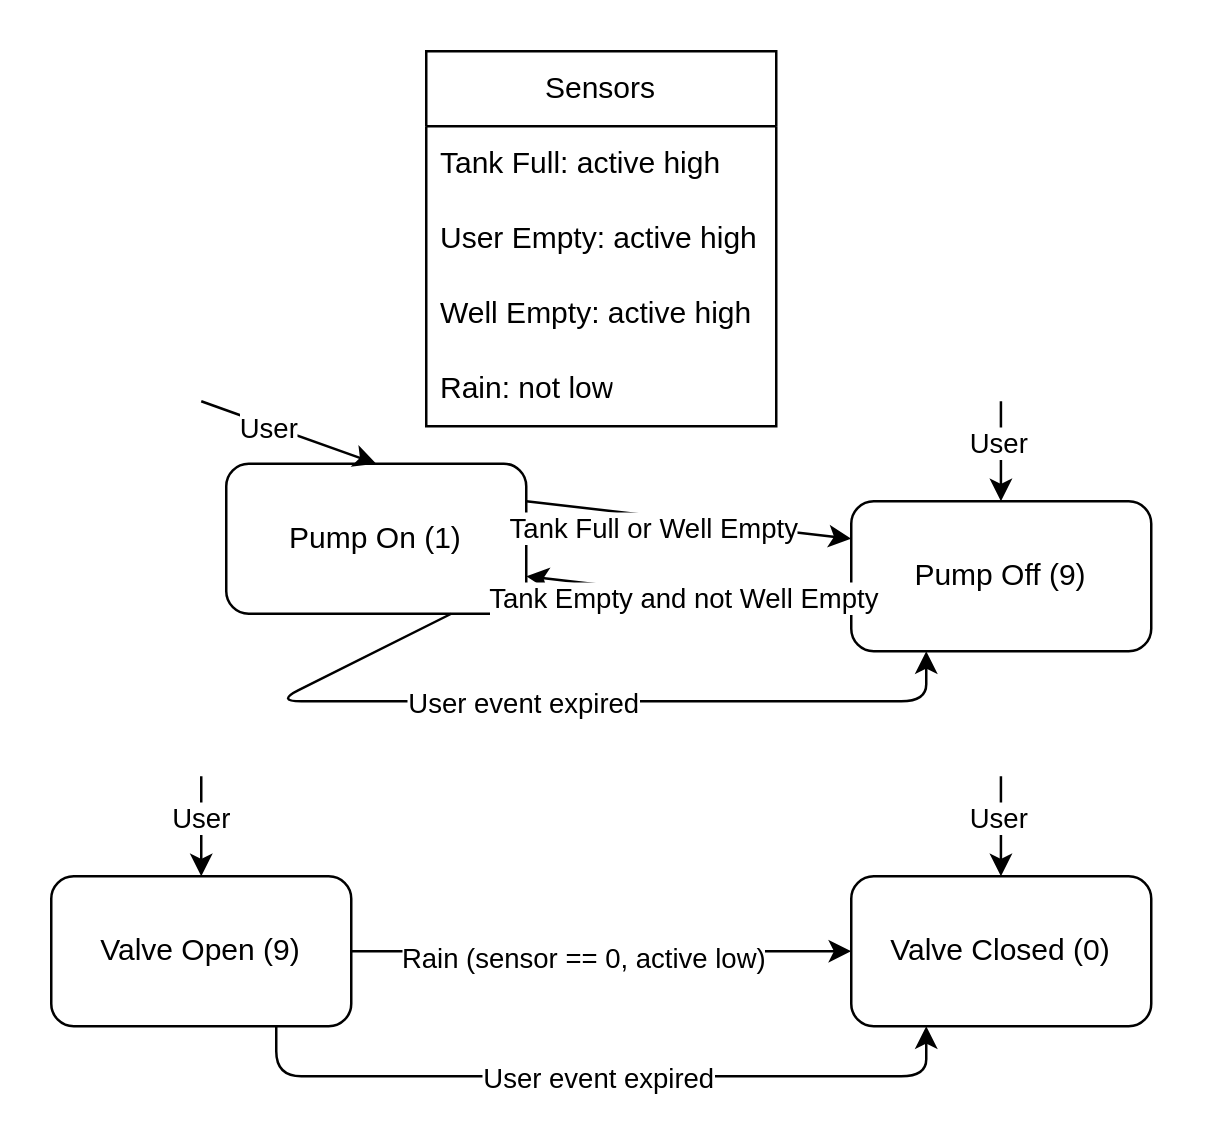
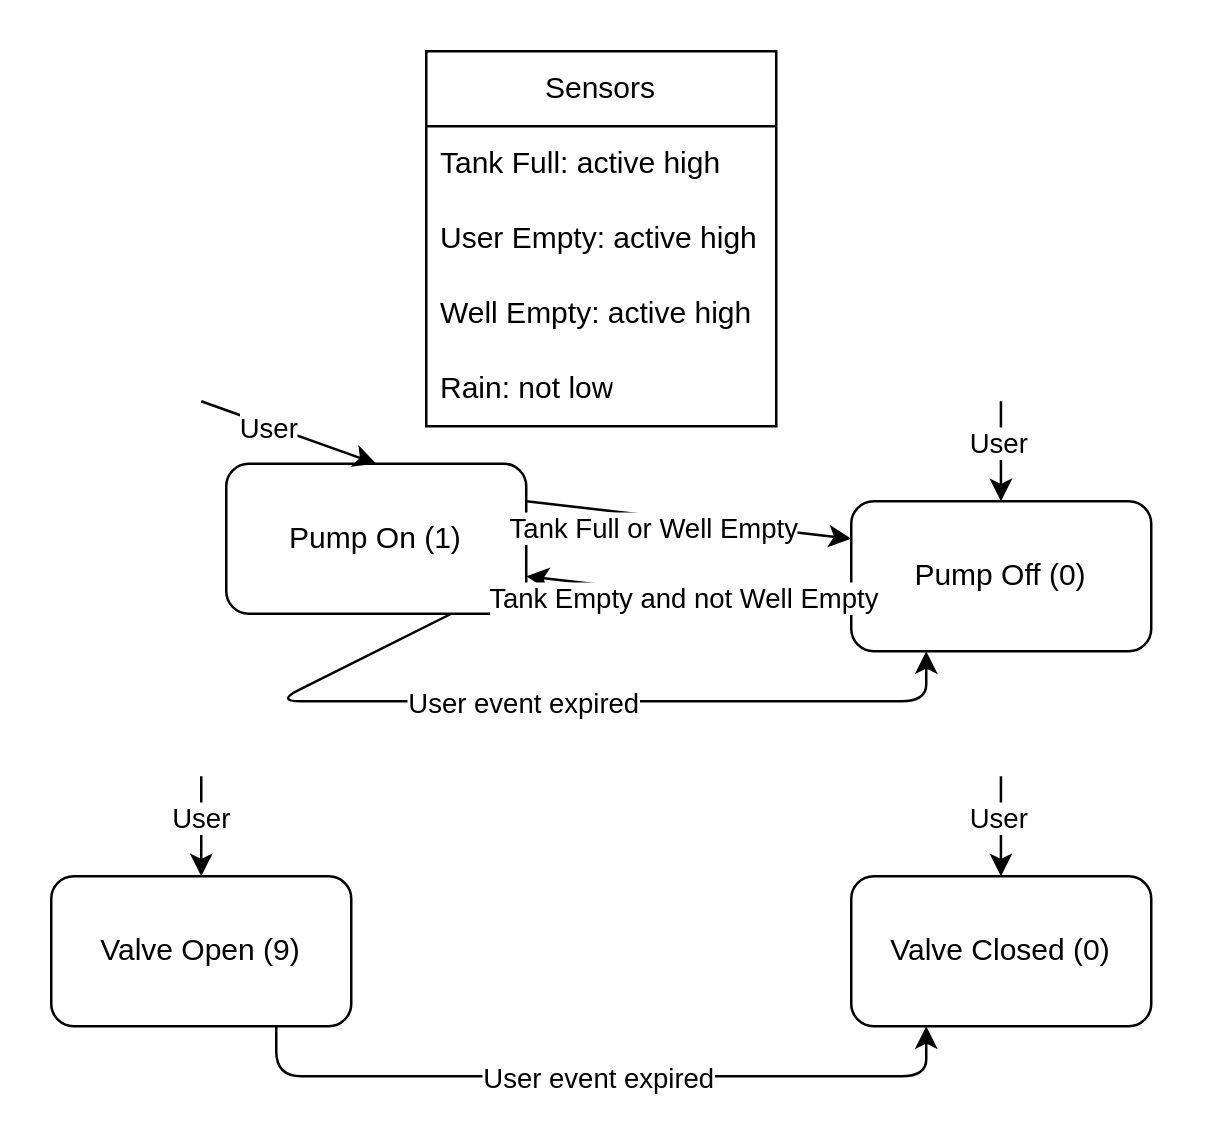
node "Pump Off (9)": label "Pump Off (9)" -> "Pump Off (0)"
edge "Valve Open (9)" -> "Valve Closed (0)": removed, label "Rain (sensor == 0, active low)"
